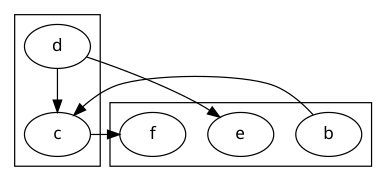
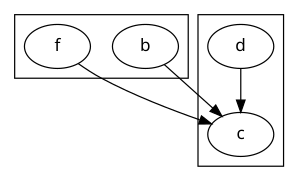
edge "c" -> "f": reversed
node "e": removed
